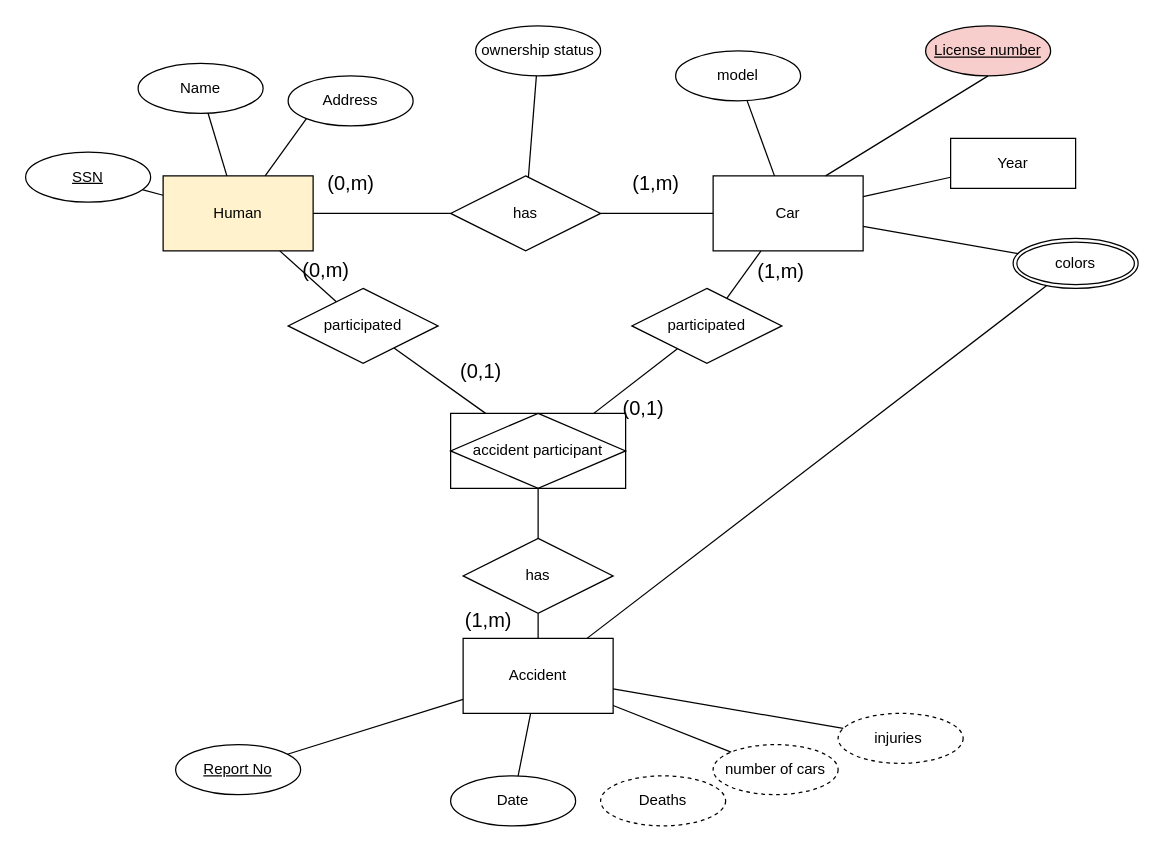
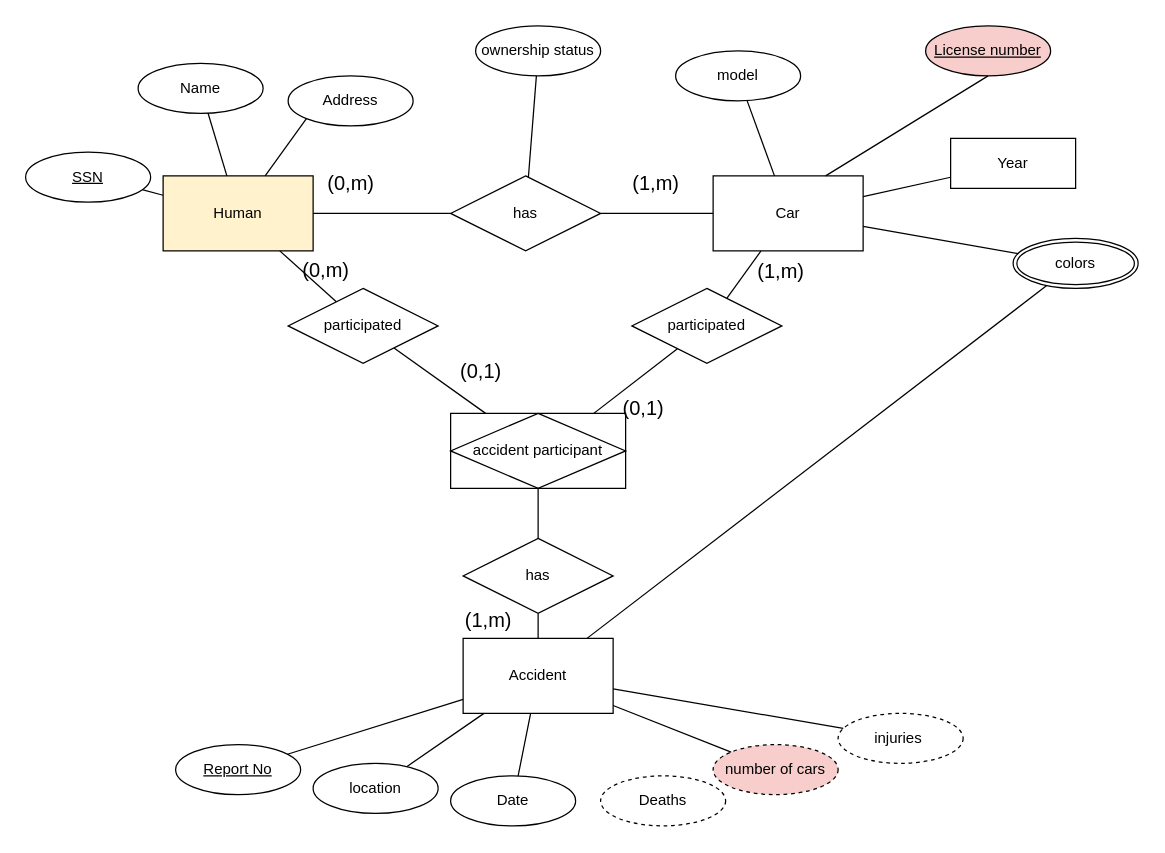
edge "Accident" -- "location": added
node "number of cars": fillcolor #ffffff -> #f8cecc
node "location": added
